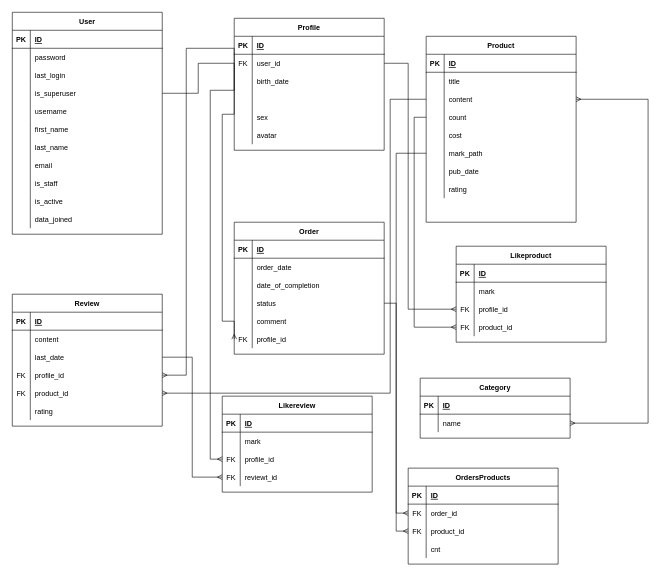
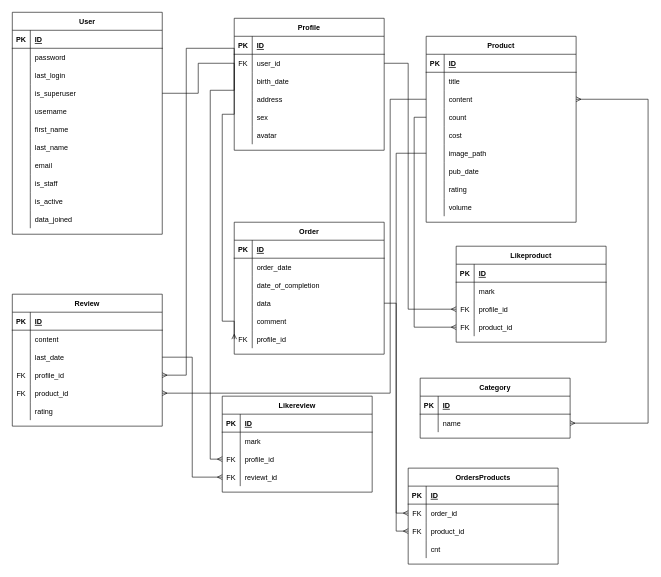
node "address": added
node "mark_path": label "mark_path" -> "image_path"
node "volume": added
node "status": label "status" -> "data"
